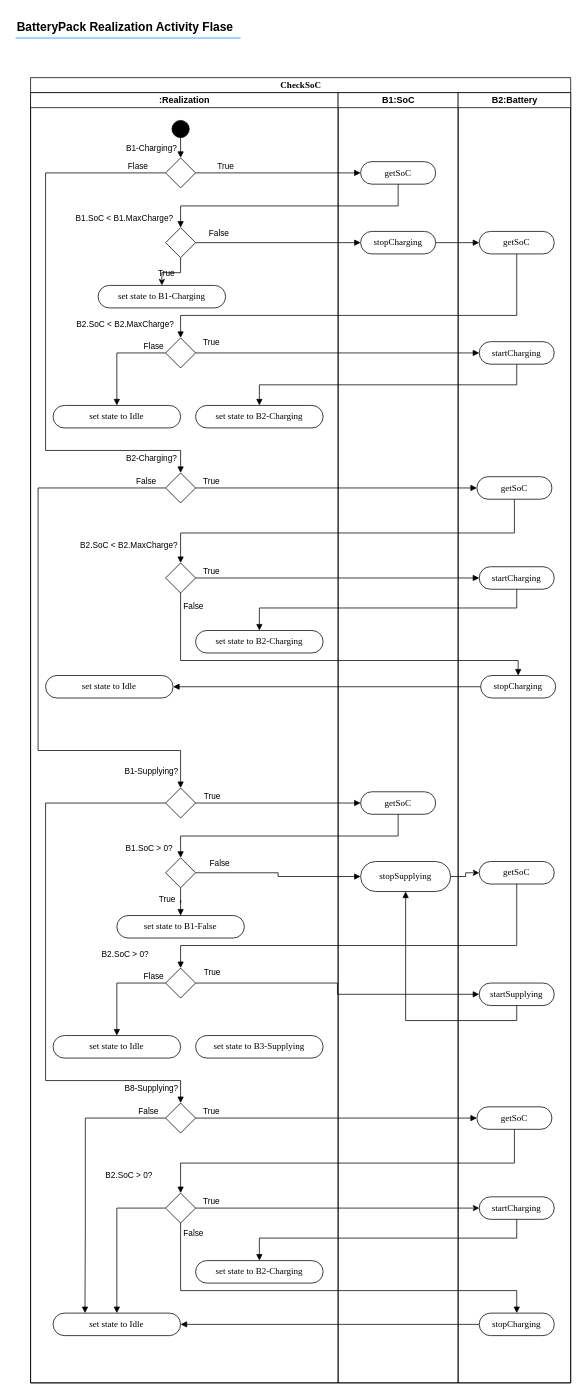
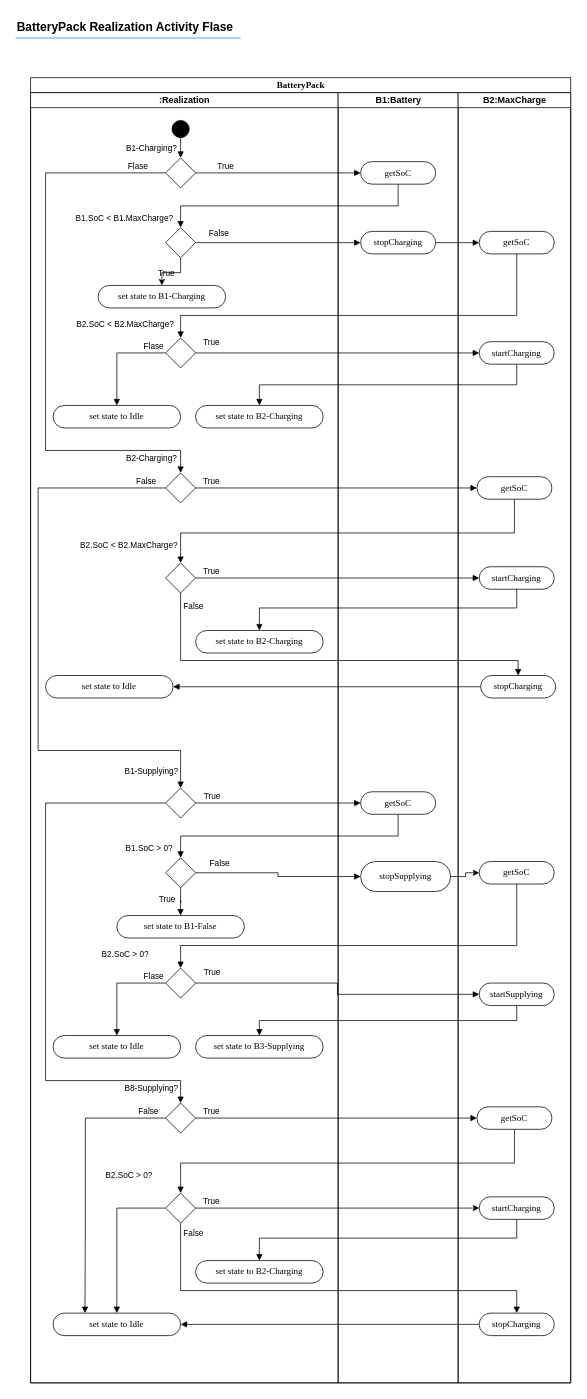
node "CheckSoC": label "CheckSoC" -> "BatteryPack"
node "B1:SoC": label "B1:SoC" -> "B1:Battery"
node "B2:Battery": label "B2:Battery" -> "B2:MaxCharge"
edge "startSupplying" -> "stopSupplying": now "startSupplying" -> "set state to B3-Supplying"
